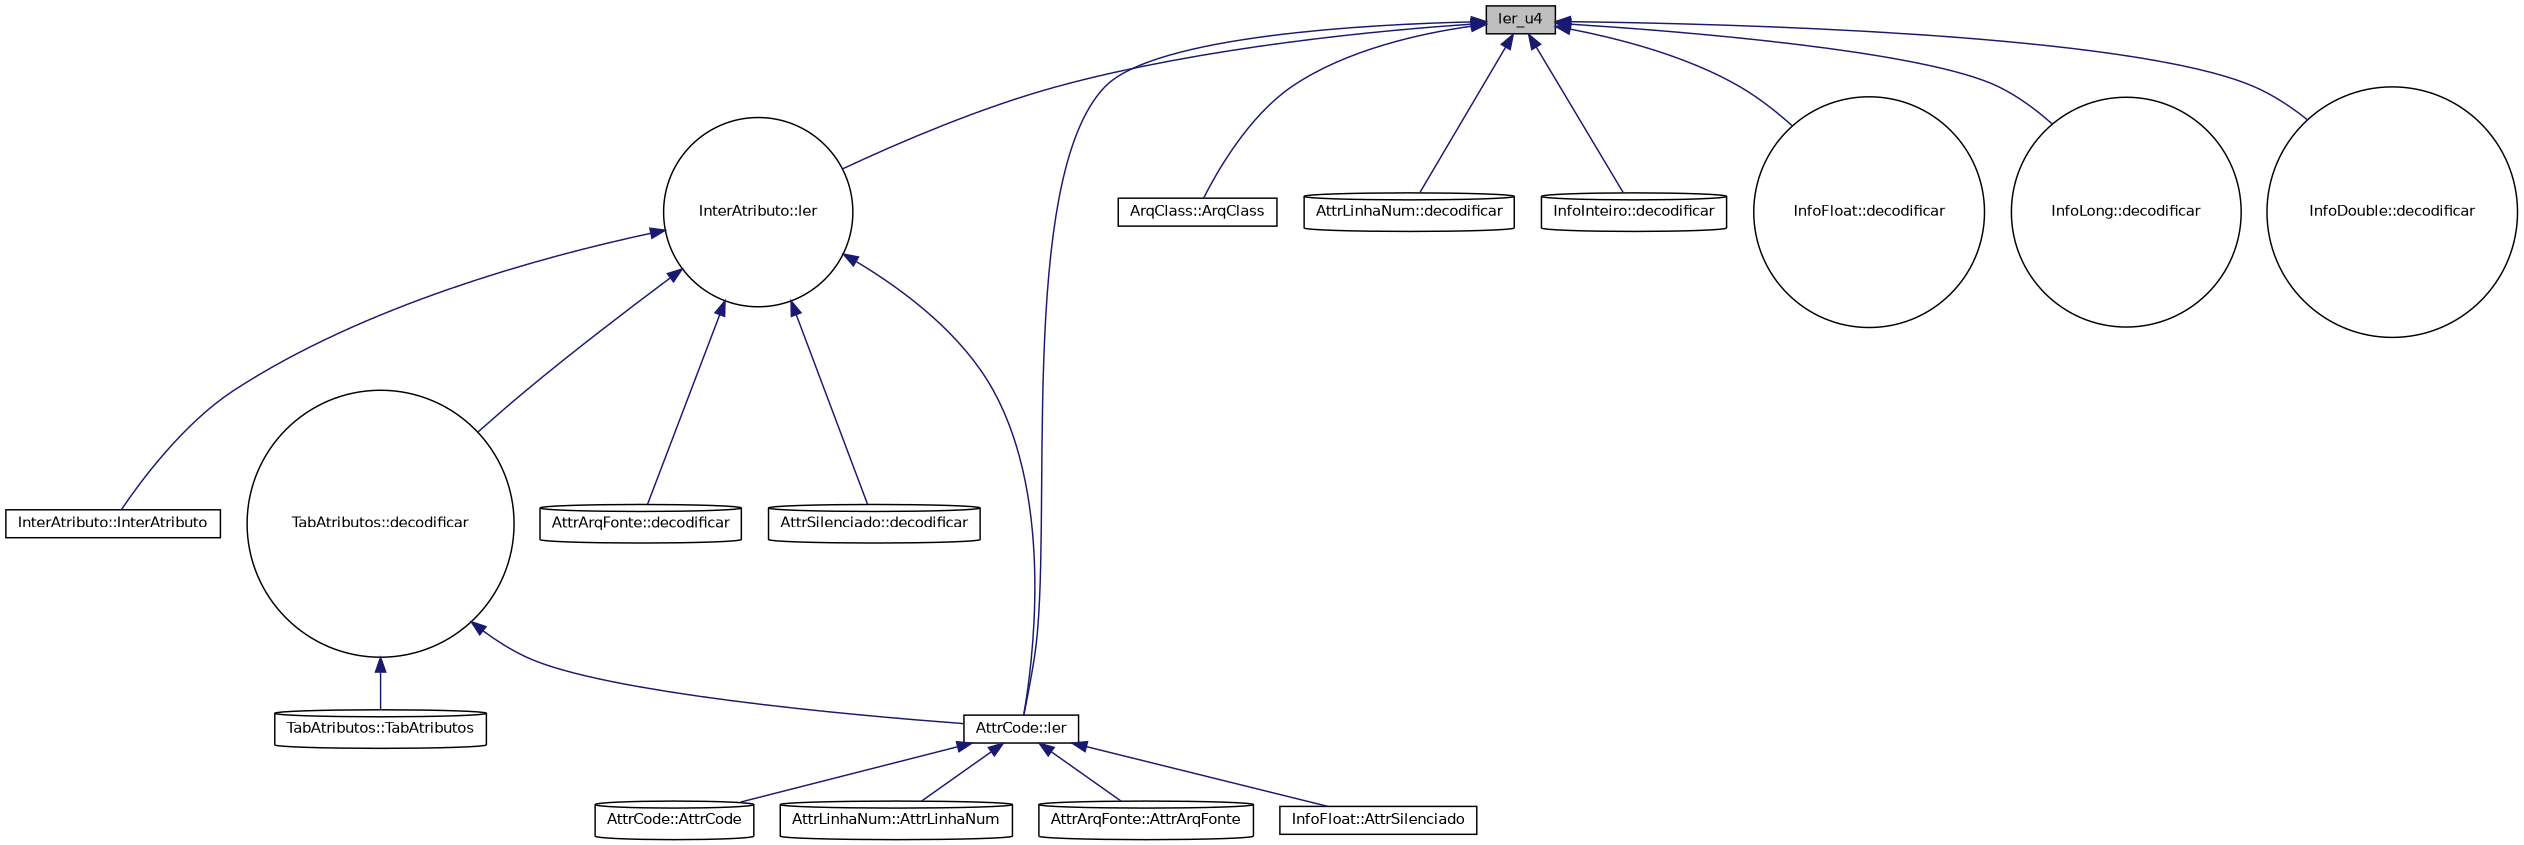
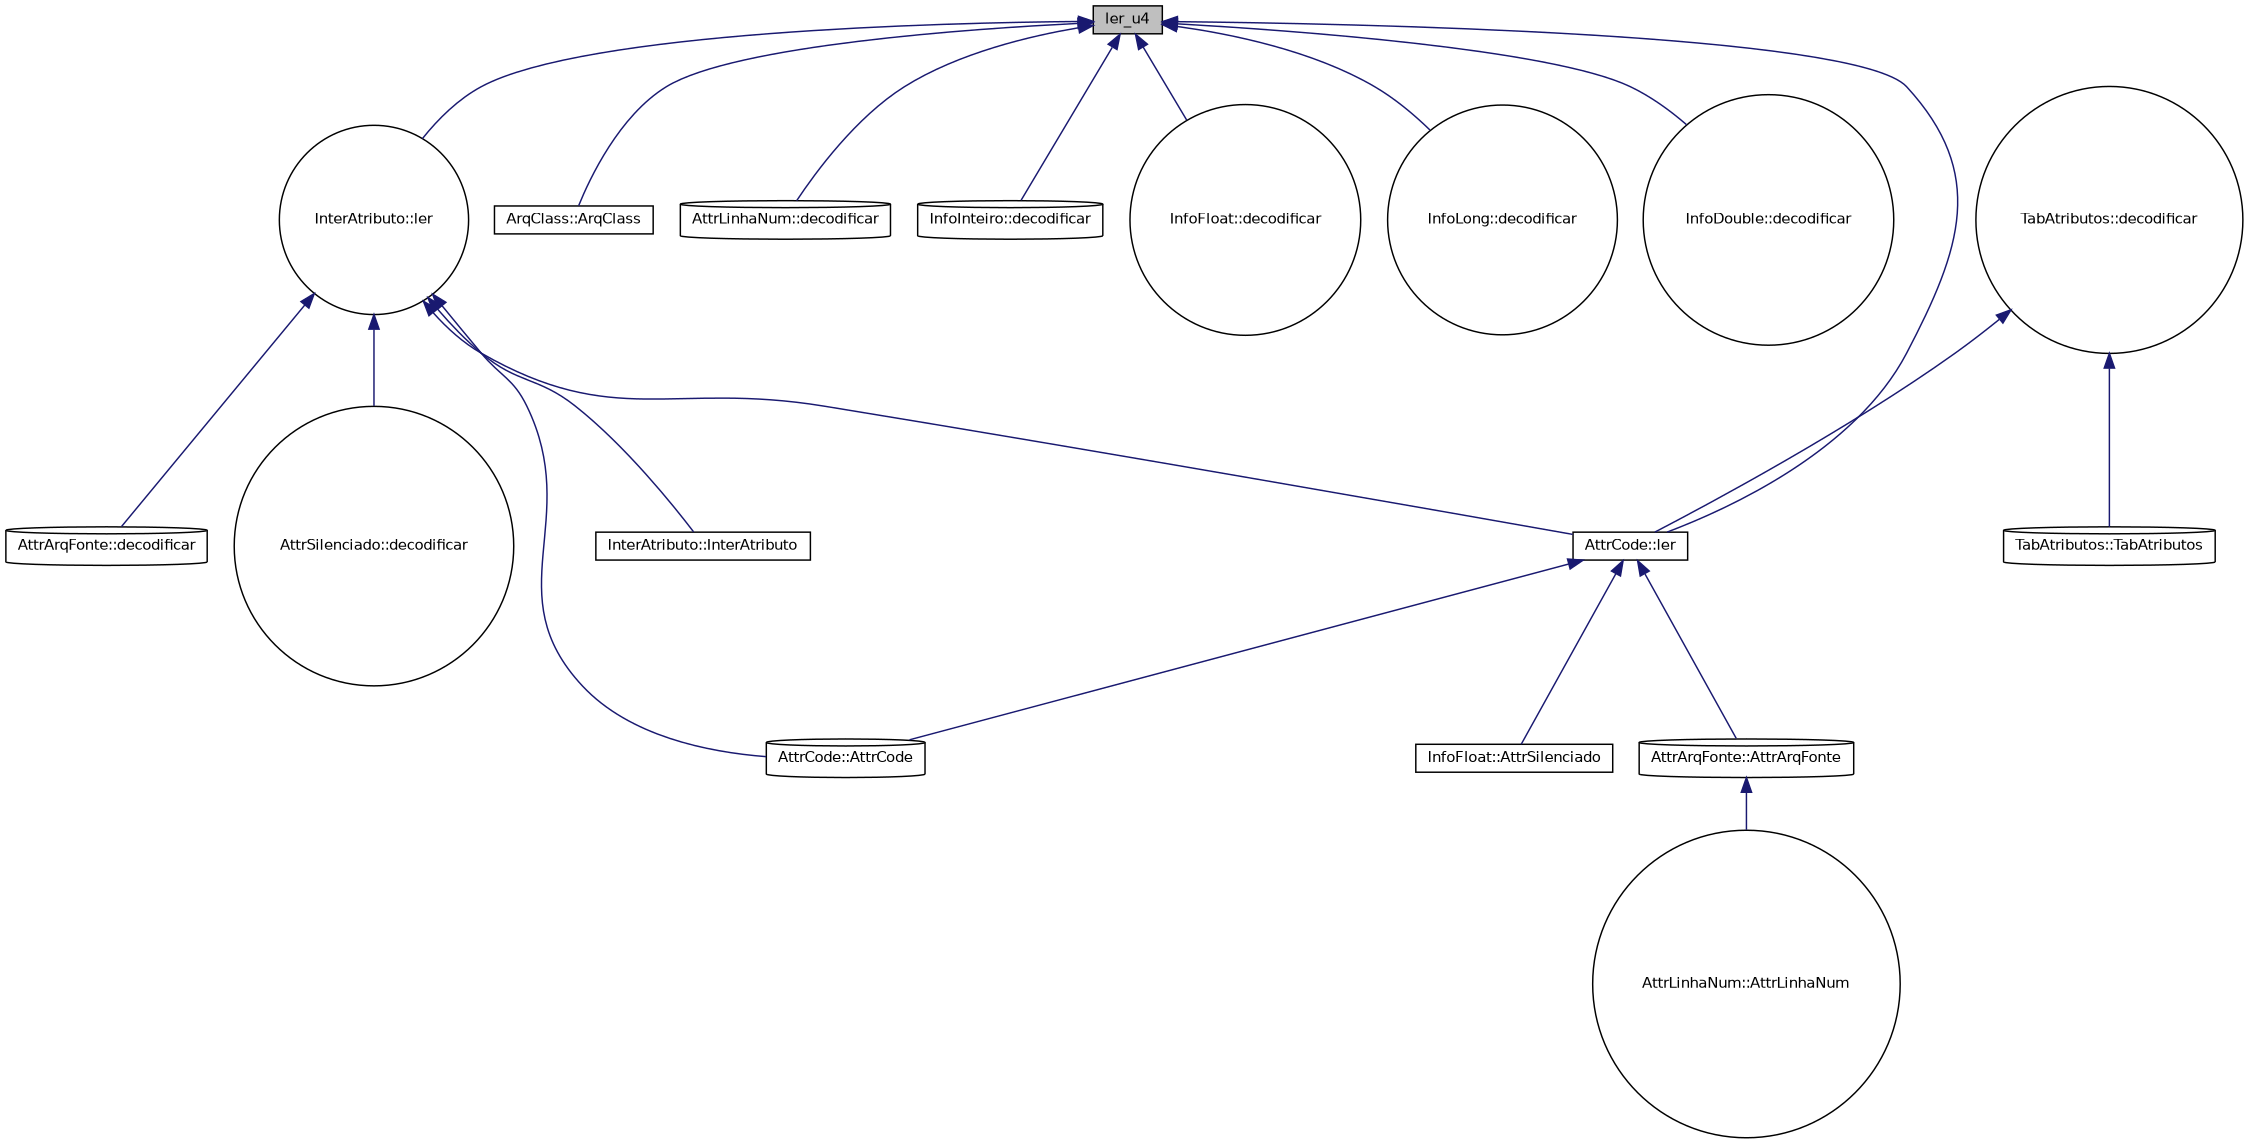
edge "TabAtributos::decodificar" -> "InterAtributo::ler": now "AttrCode::AttrCode" -> "InterAtributo::ler"
node "AttrSilenciado::decodificar": shape cylinder -> circle
edge "AttrLinhaNum::AttrLinhaNum" -> "AttrCode::ler": now "AttrLinhaNum::AttrLinhaNum" -> "AttrArqFonte::AttrArqFonte"
node "AttrLinhaNum::AttrLinhaNum": shape cylinder -> circle
